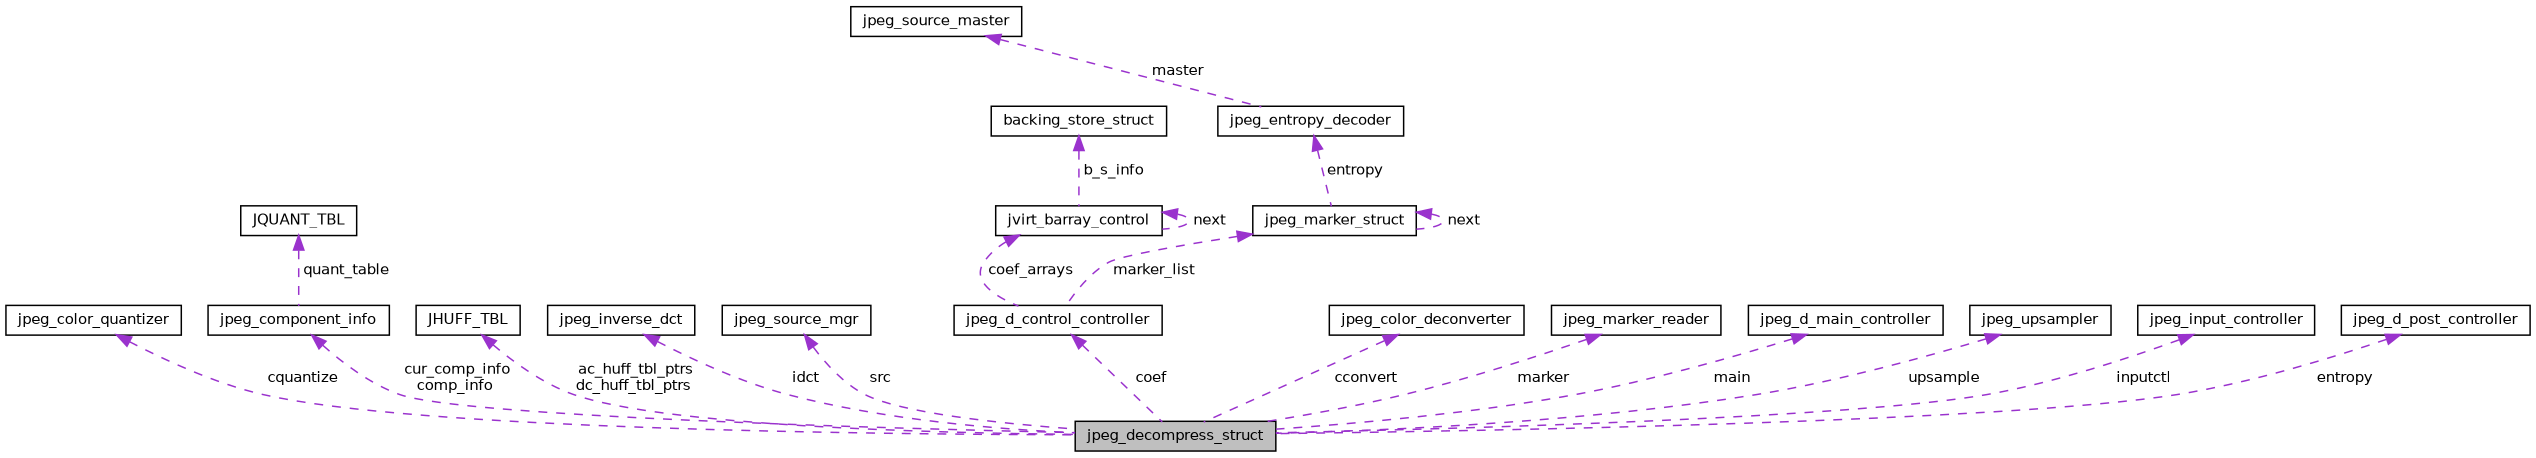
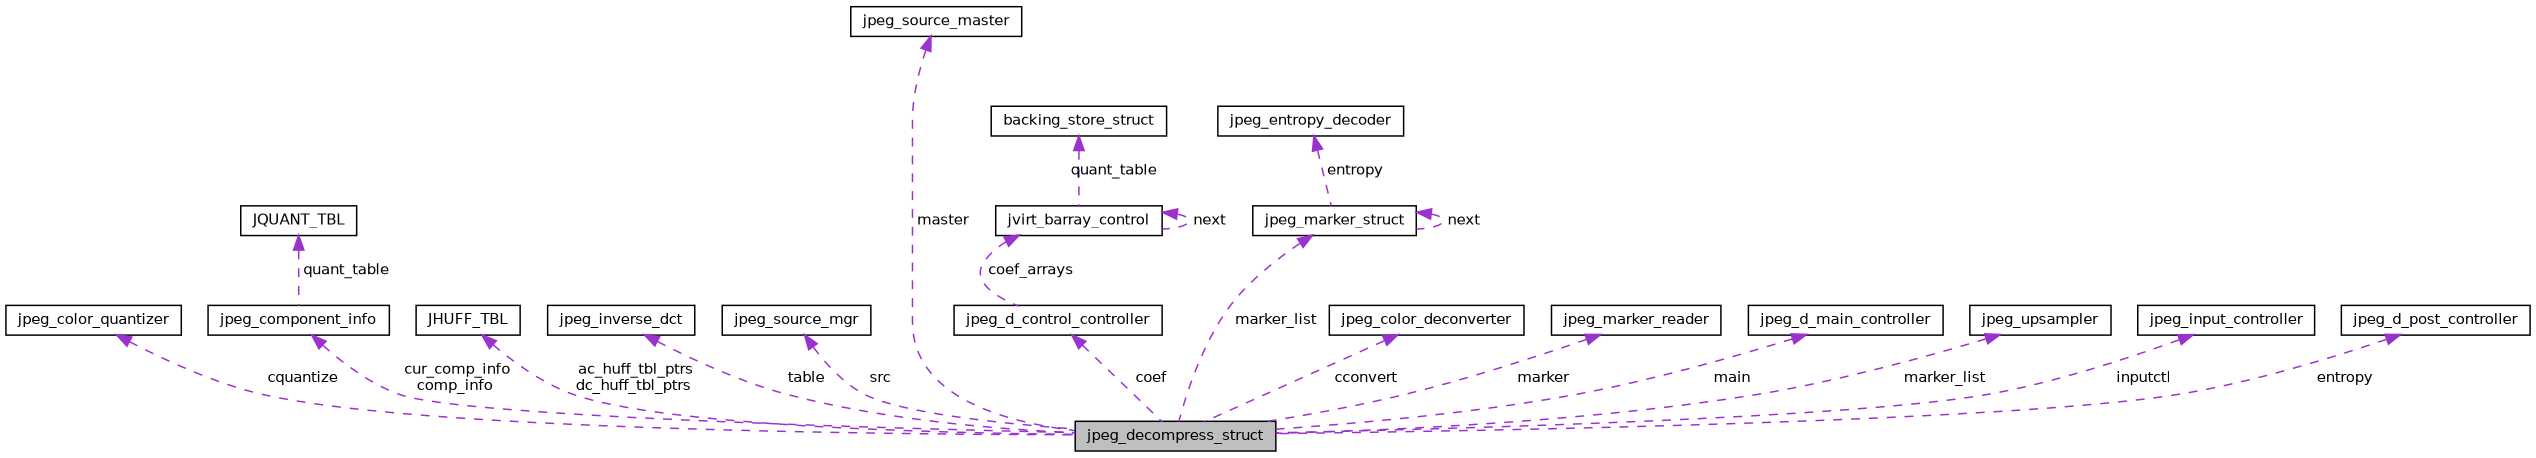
edge "jpeg_entropy_decoder" -> "jpeg_source_master": now "jpeg_decompress_struct" -> "jpeg_source_master"
edge "jvirt_barray_control" -> "backing_store_struct": label " b_s_info" -> " quant_table"
edge "jpeg_d_control_controller" -> "jpeg_marker_struct": now "jpeg_decompress_struct" -> "jpeg_marker_struct"
edge "jpeg_decompress_struct" -> "jpeg_inverse_dct": label " idct" -> " table"
edge "jpeg_decompress_struct" -> "jpeg_upsampler": label " upsample" -> " marker_list"
